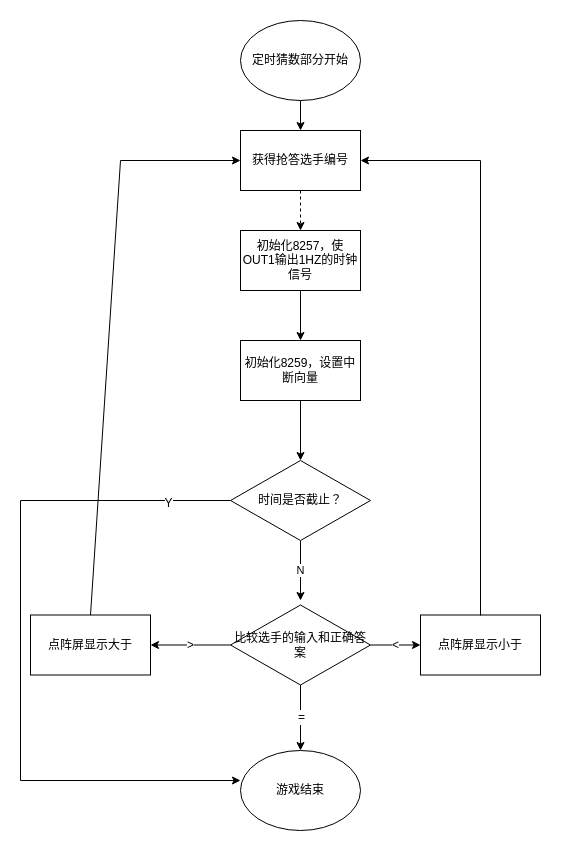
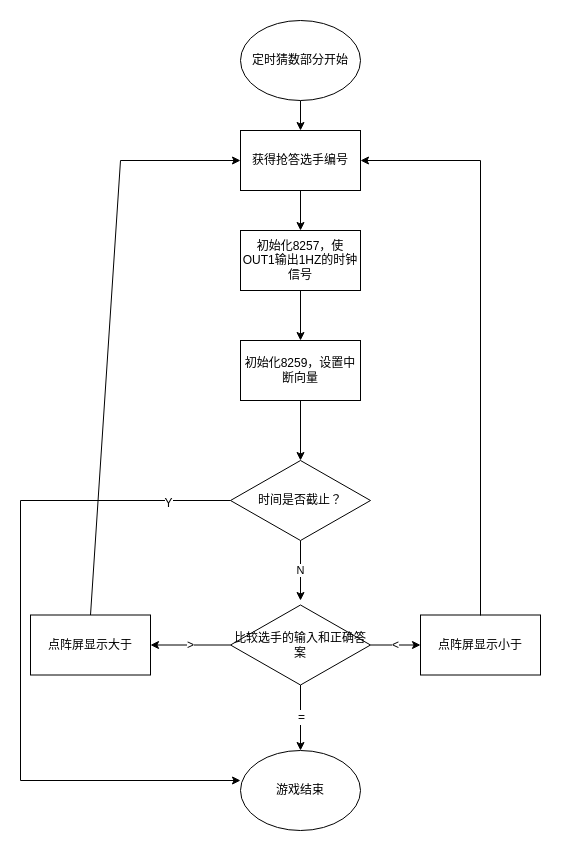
edge "获得抢答选手编号" -> "初始化8257，使OUT1输出1HZ的时钟信号": style dashed -> solid
